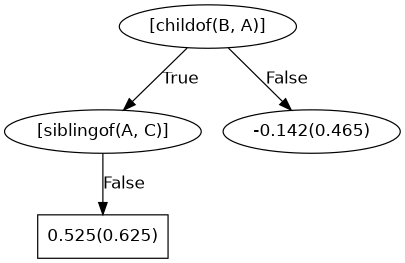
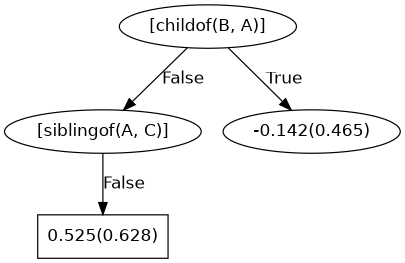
edge "[childof(B, A)]" -> "[siblingof(A, C)]": label "True" -> "False"
edge "[childof(B, A)]" -> "-0.142(0.465)": label "False" -> "True"
node "0.525(0.625)": label "0.525(0.625)" -> "0.525(0.628)"
